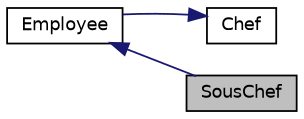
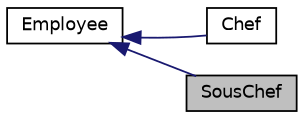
edge "Employee" -> "Chef": reversed
